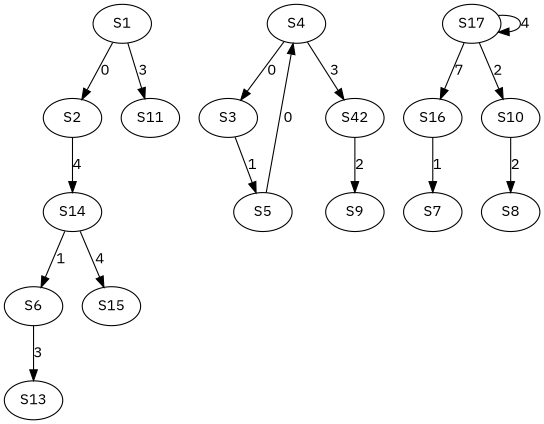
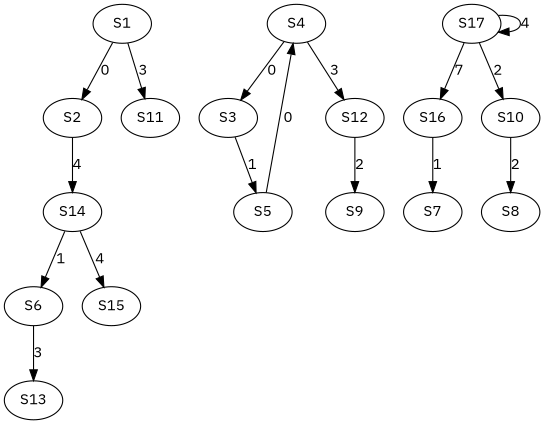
node "S42": label "S42" -> "S12"
